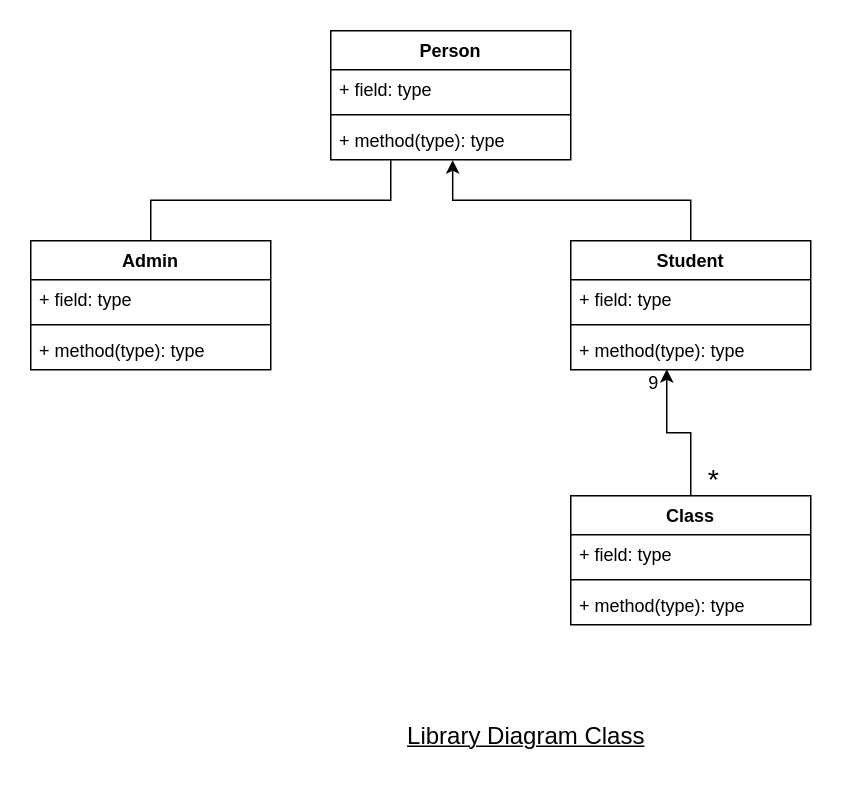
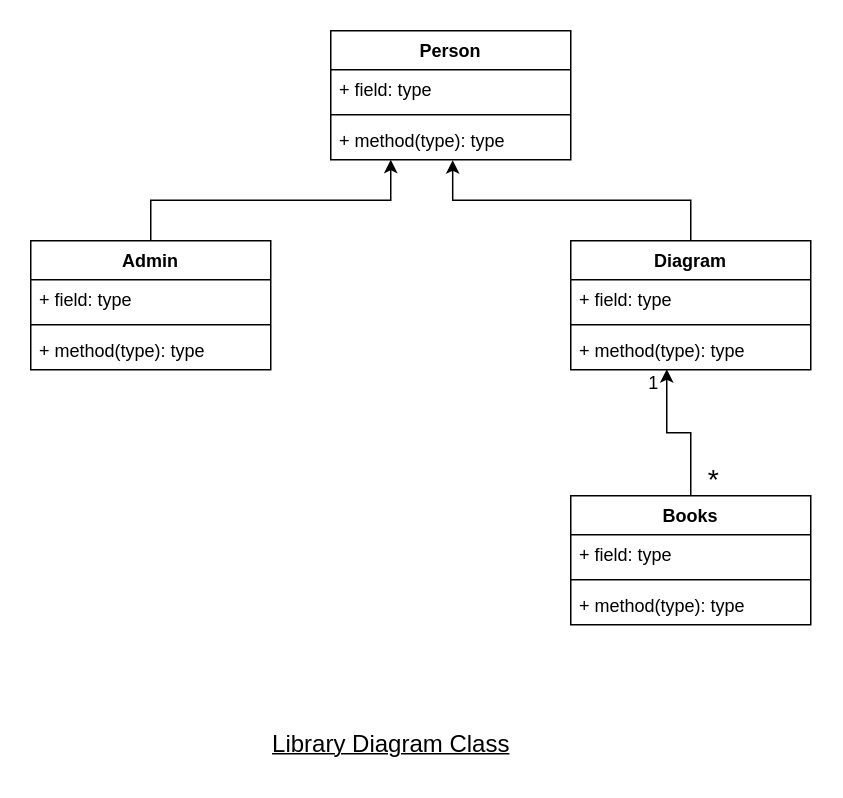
edge "Person" -- "Admin": arrowhead none -> classic
node "Student": label "Student" -> "Diagram"
node "9": label "9" -> "1"
node "Class": label "Class" -> "Books"
node "Library Diagram Class": moved (526, 736) -> (391, 743)
